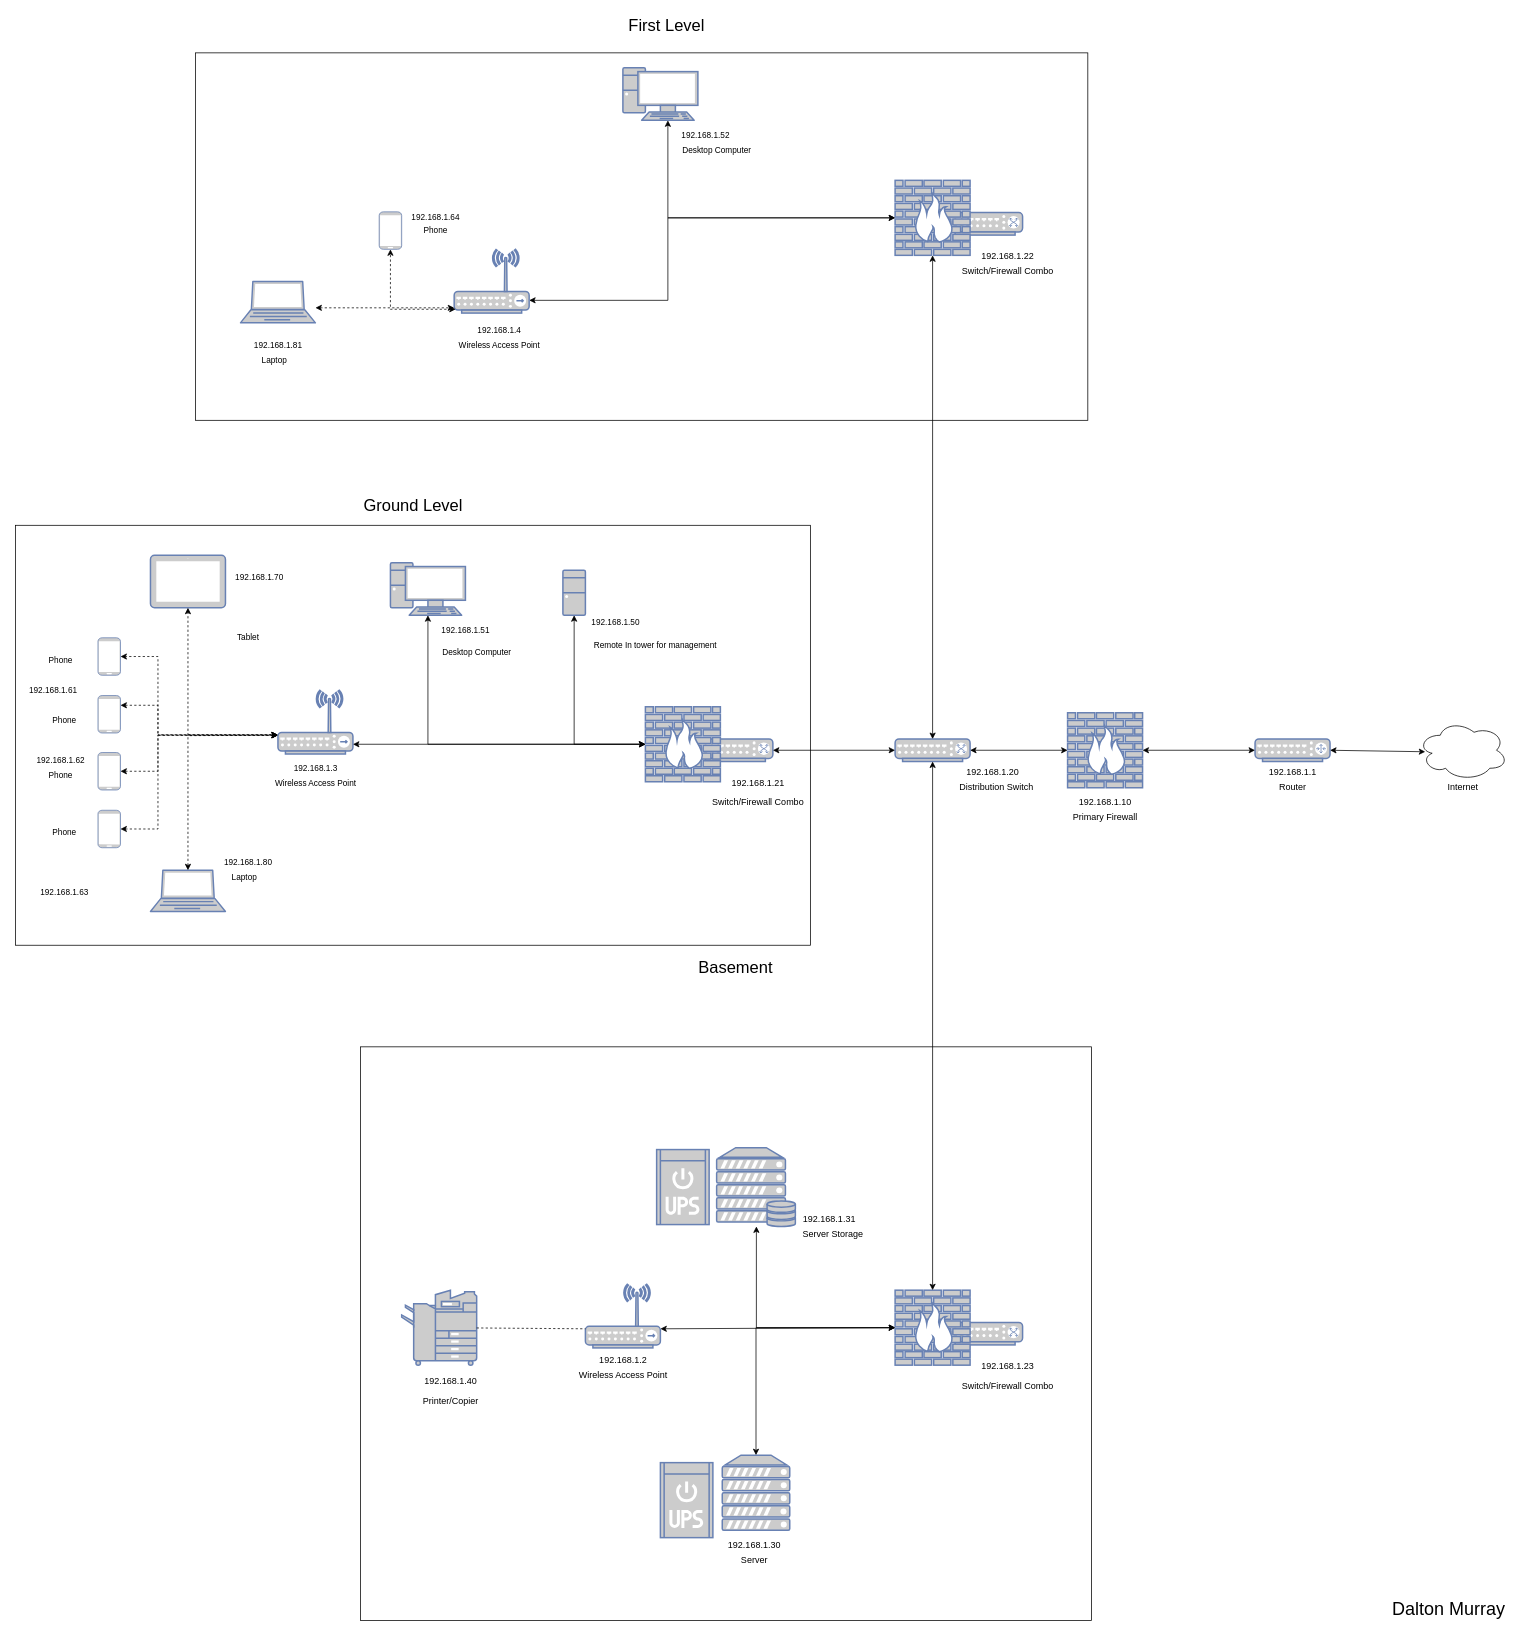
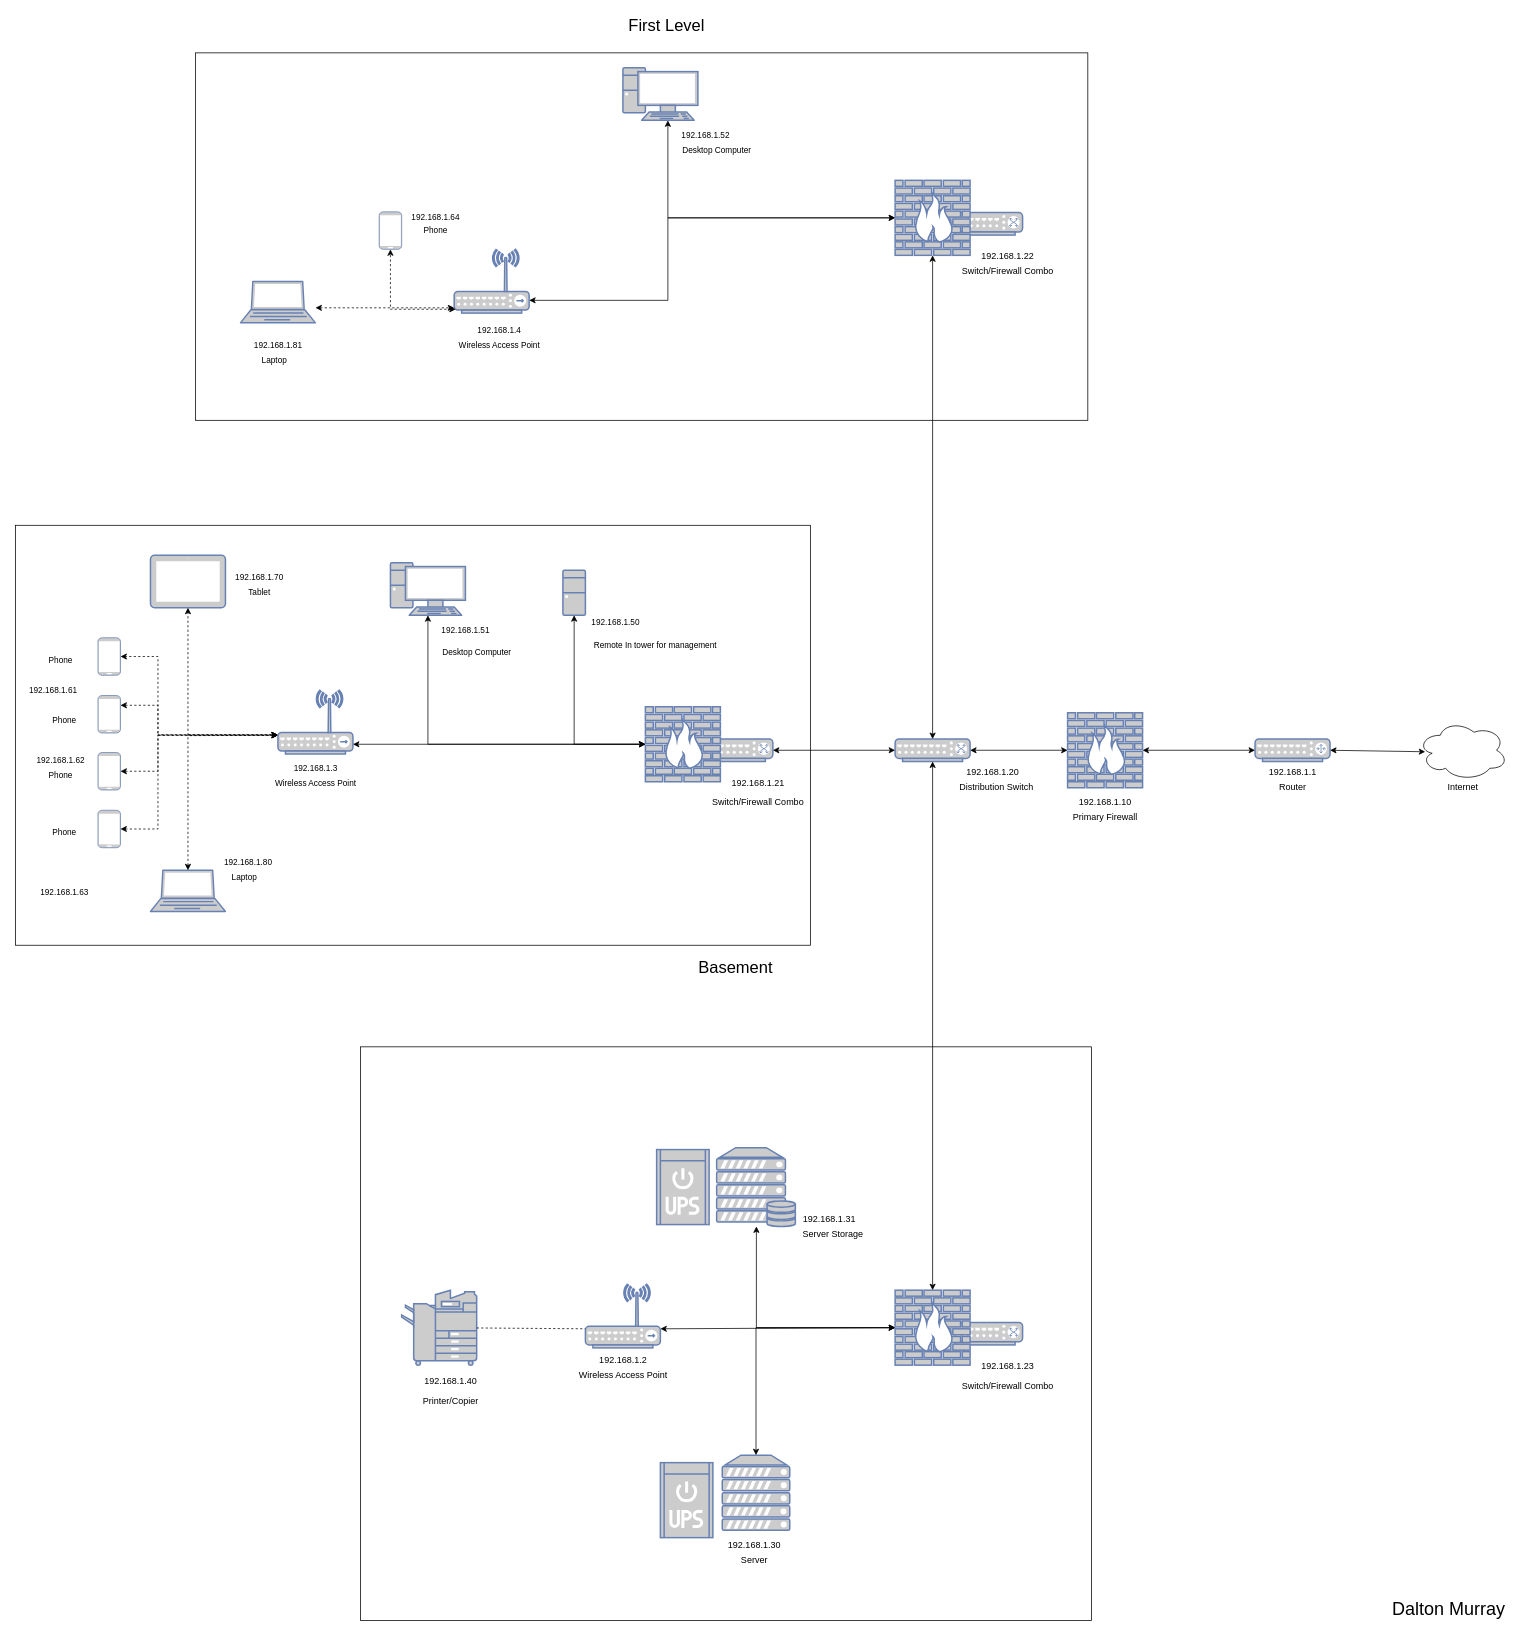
node "Ground Level": removed
node "Tablet": moved (248, 638) -> (259, 593)
